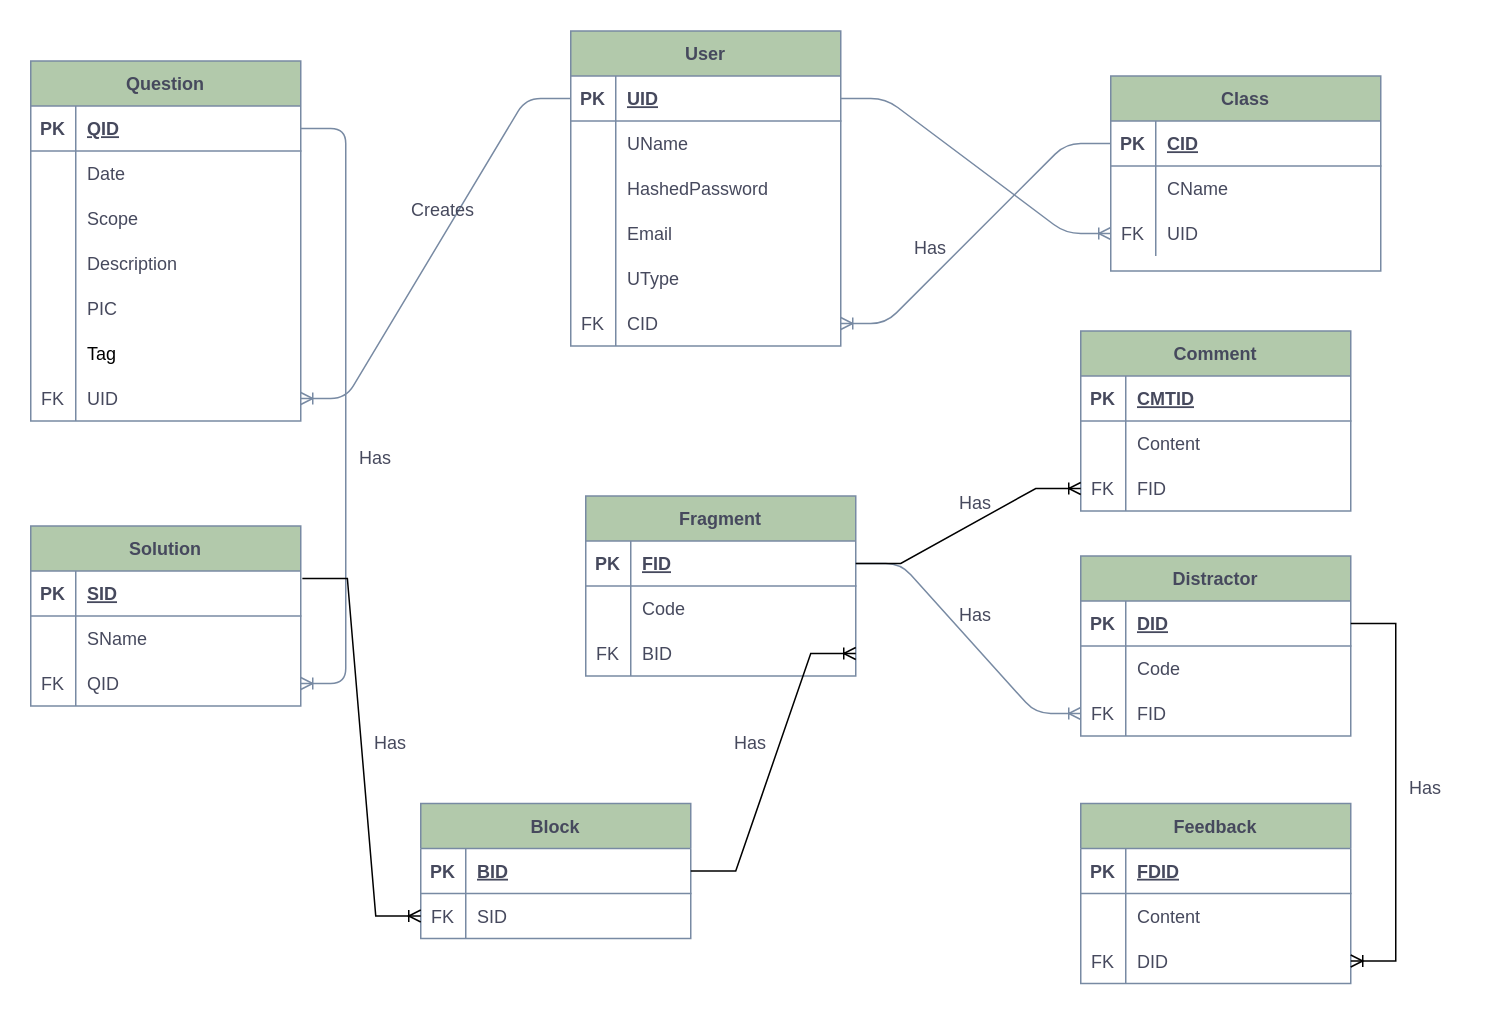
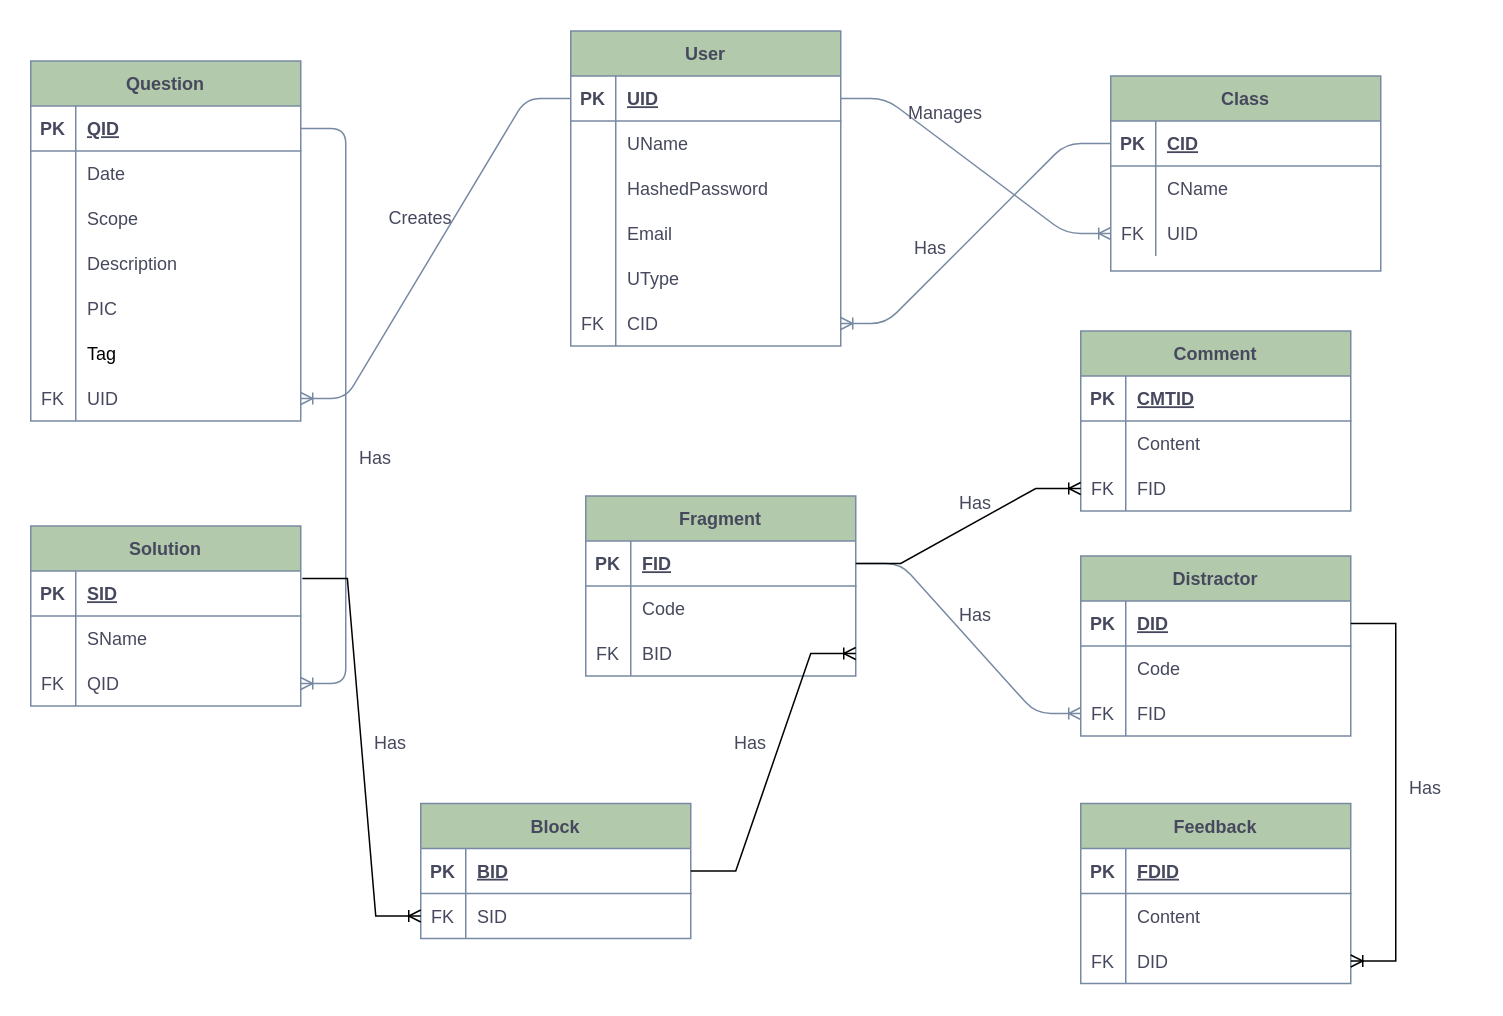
node "Manages": added
node "Creates": moved (443, 211) -> (421, 218)
